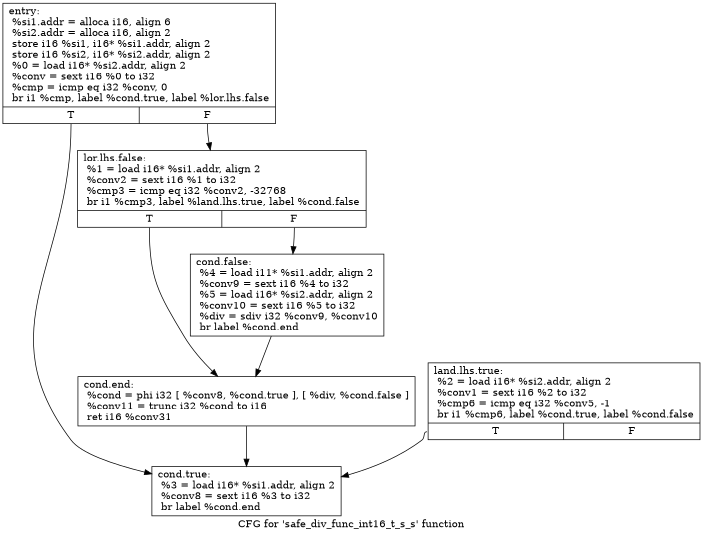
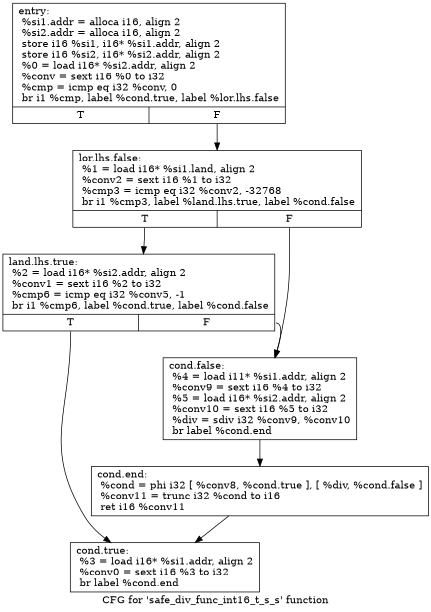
node "entry:": text "%si1.addr = alloca i16, align 6" -> "%si1.addr = alloca i16, align 2"
node "lor.lhs.false:": text "%1 = load i16* %si1.addr, align 2" -> "%1 = load i16* %si1.land, align 2"
edge "lor.lhs.false:" -> "cond.end:": now "lor.lhs.false:" -> "land.lhs.true:"
edge "entry:" -> "cond.true:": removed
edge "land.lhs.true:" -> "cond.false:": added
node "cond.end:": text "ret i16 %conv31" -> "ret i16 %conv11"
node "cond.true:": text "%conv8 = sext i16 %3 to i32" -> "%conv0 = sext i16 %3 to i32"
